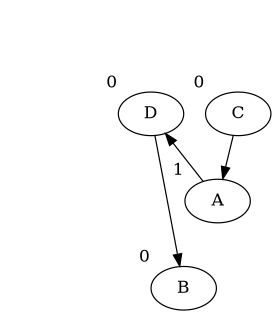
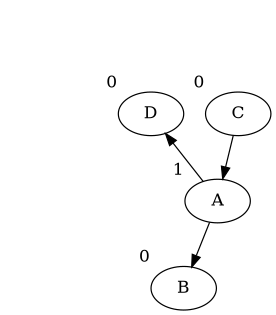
edge "D 0" -> "B 0": now "A 1" -> "B 0"
